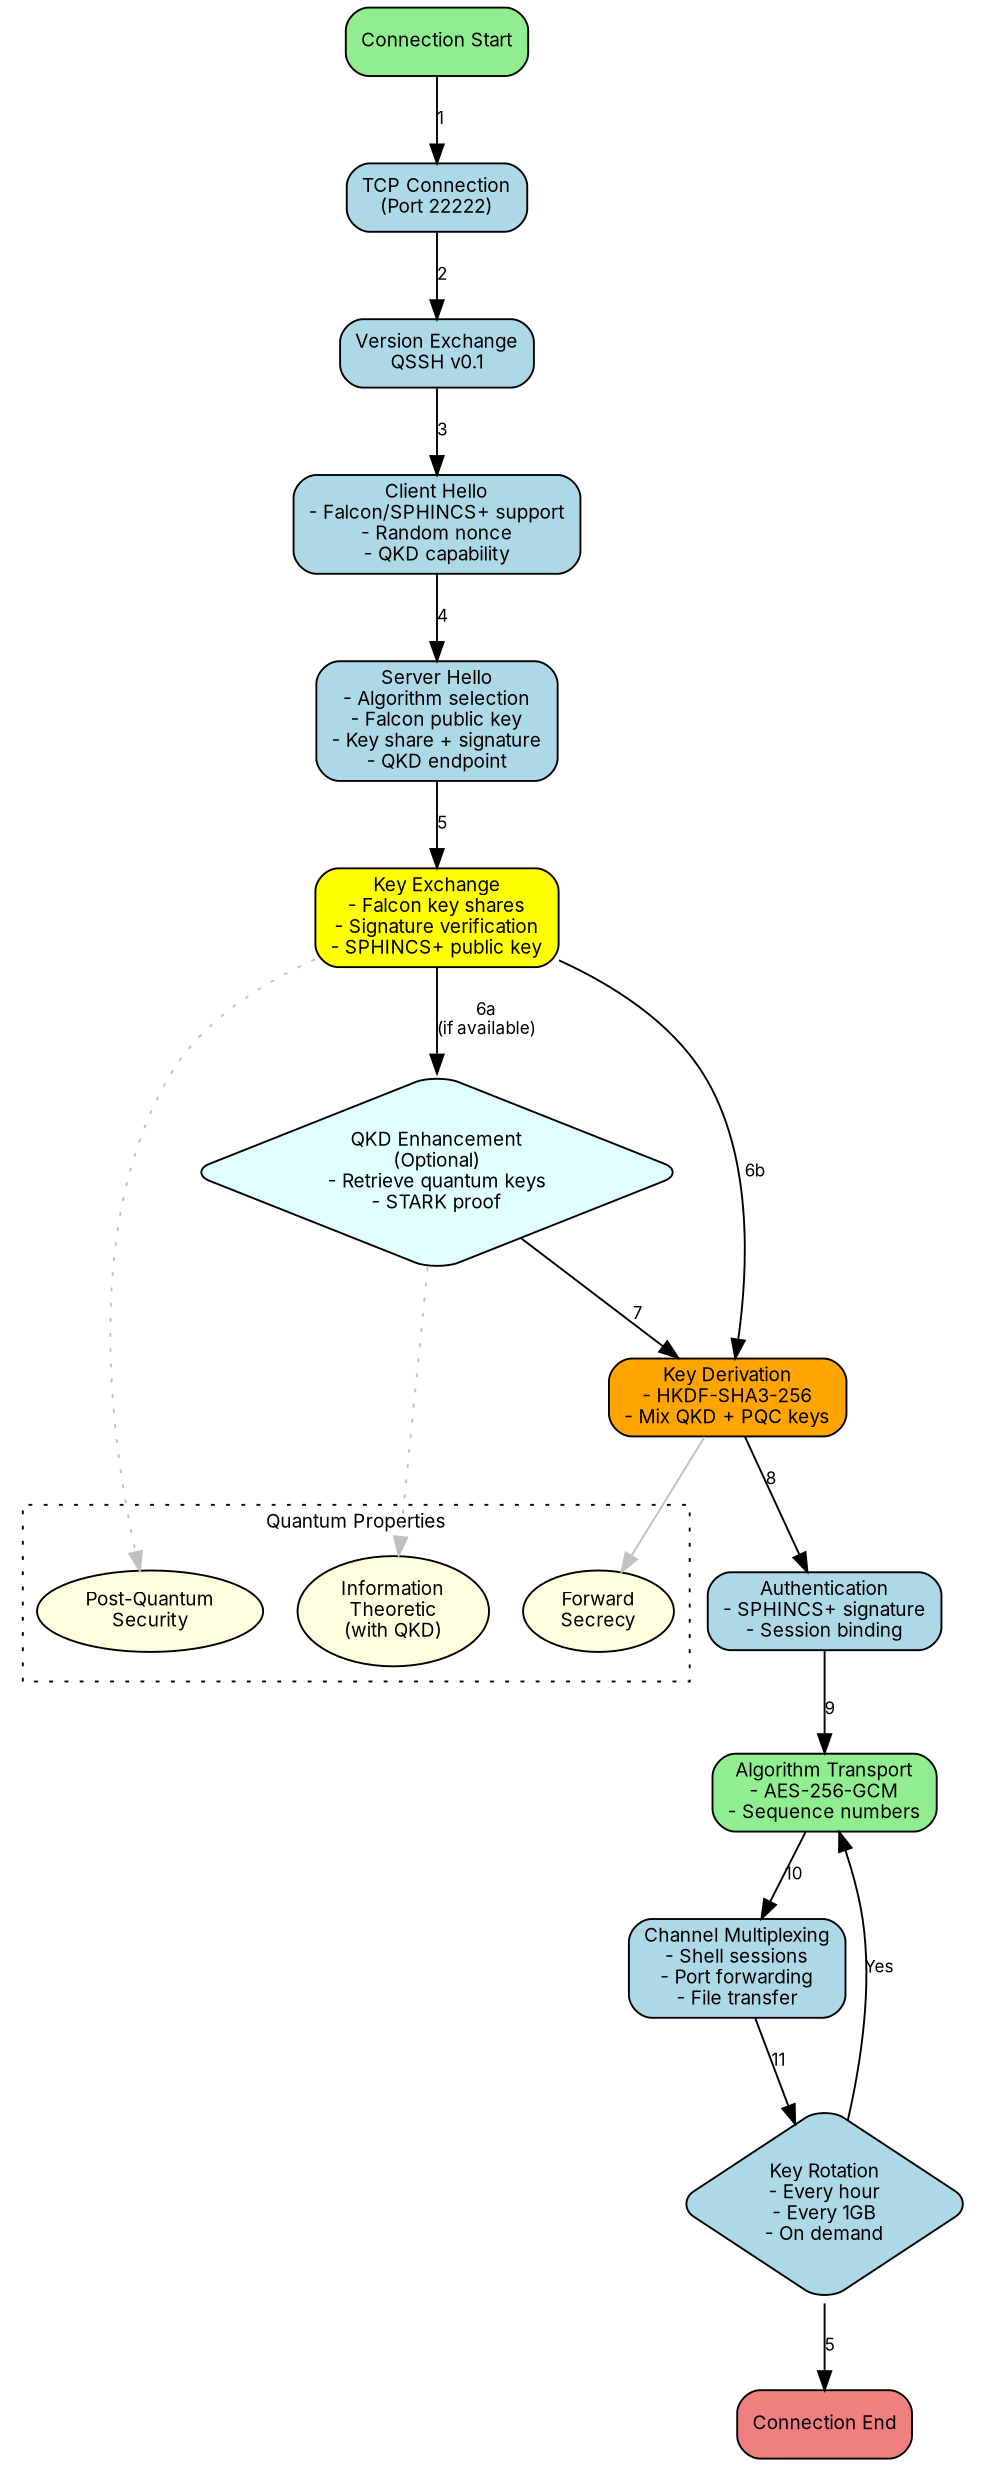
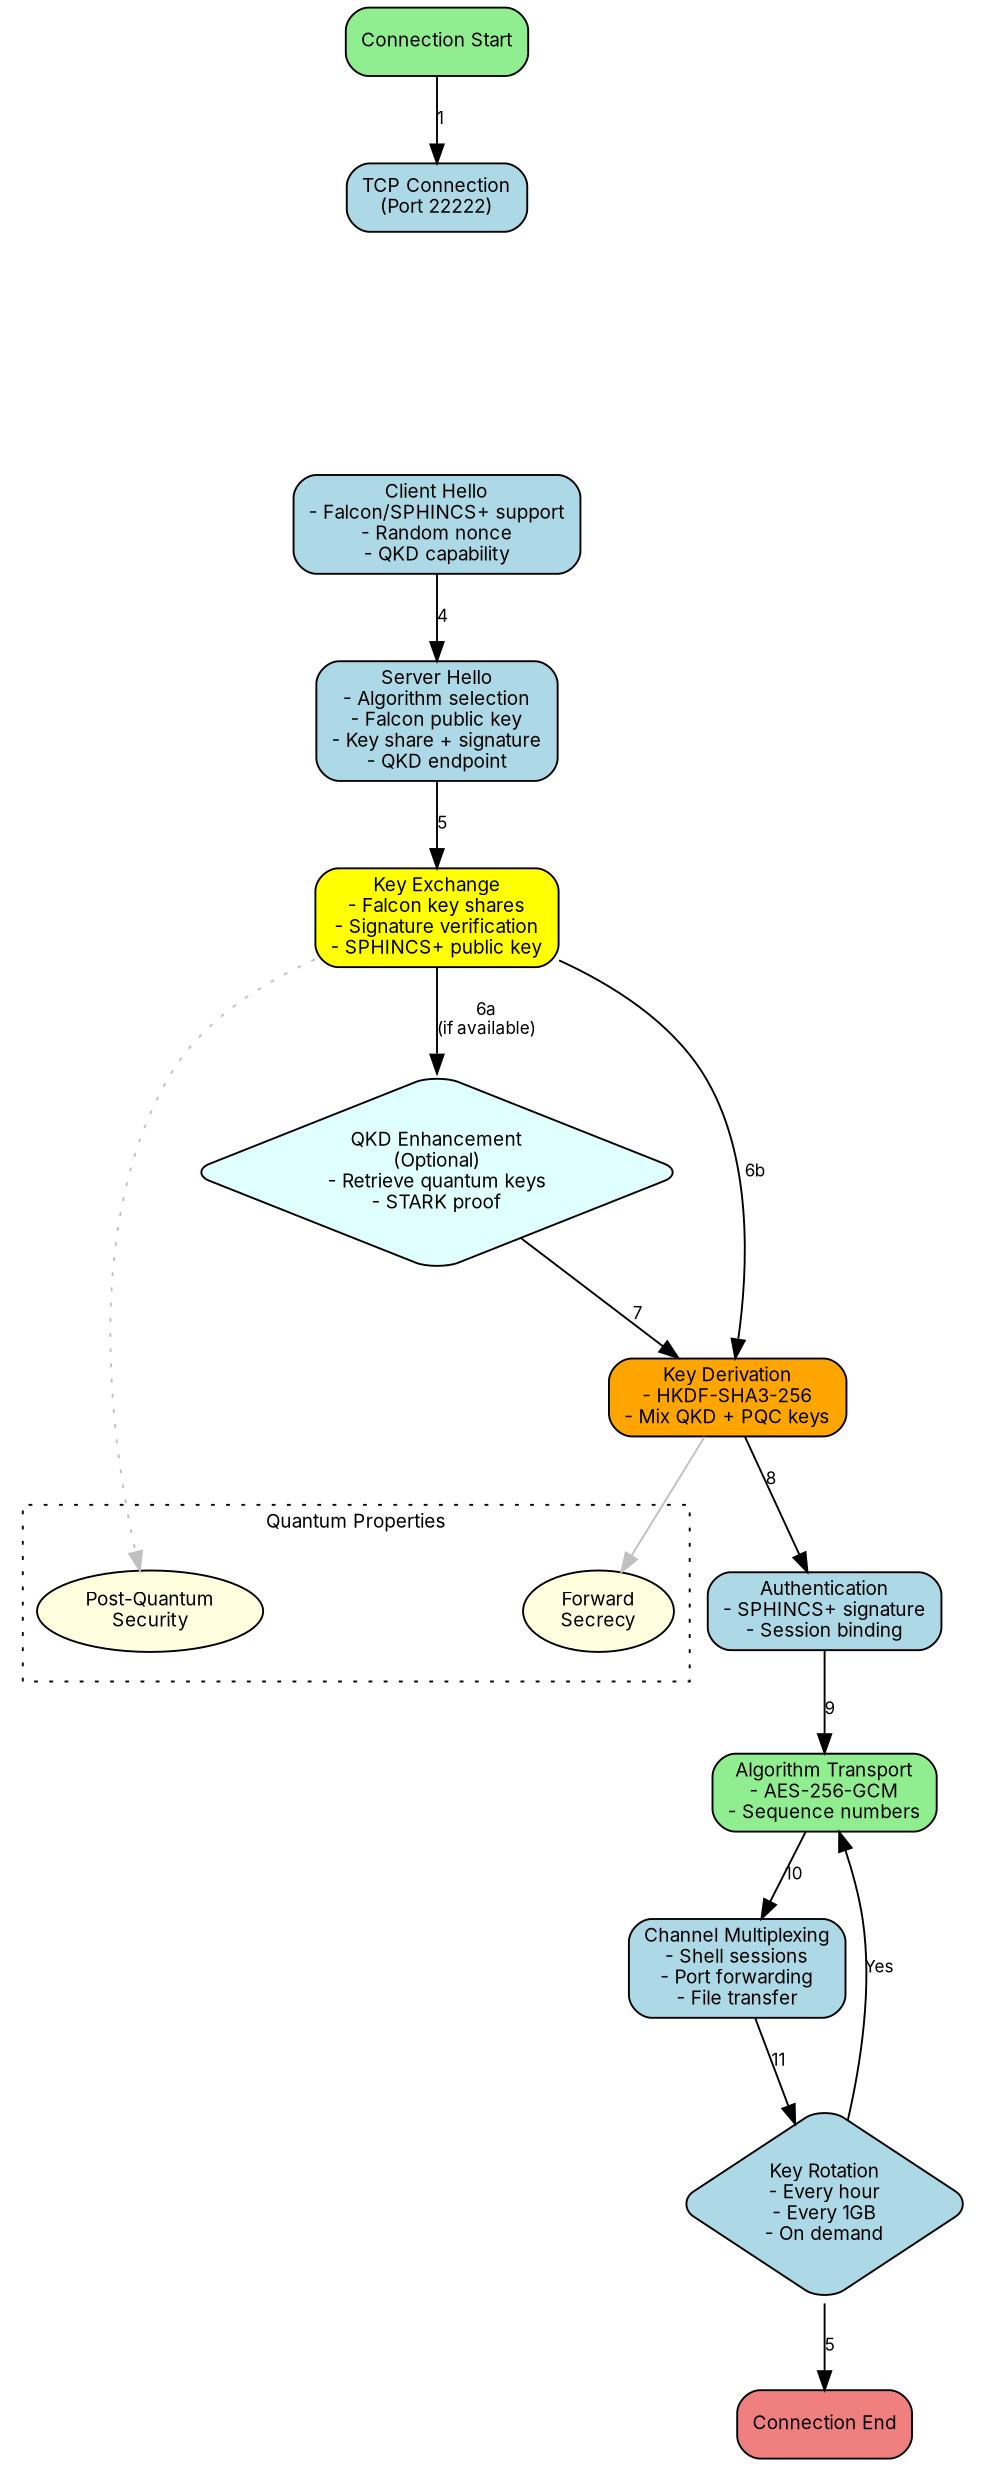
node "Version Exchange QSSH v0.1": removed
node "Information Theoretic (with QKD)": removed
